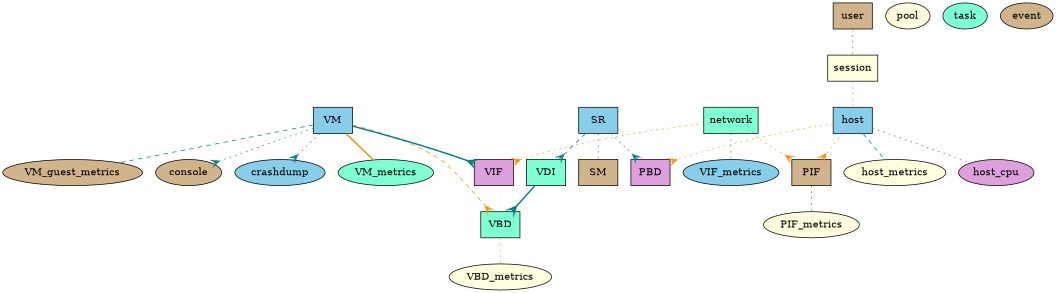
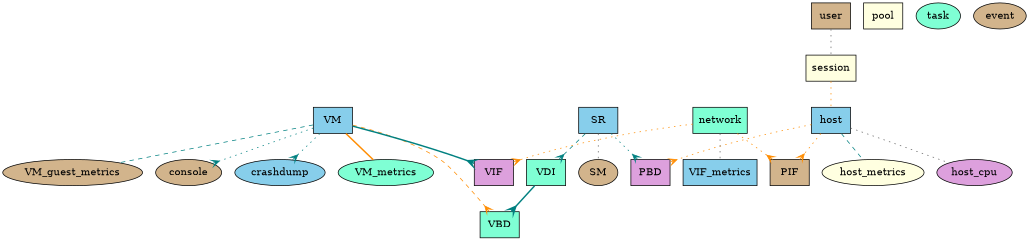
node "pool": shape ellipse -> box
node "SM": shape box -> ellipse
node "VIF_metrics": shape ellipse -> box
node "PIF_metrics": removed
node "VBD_metrics": removed
